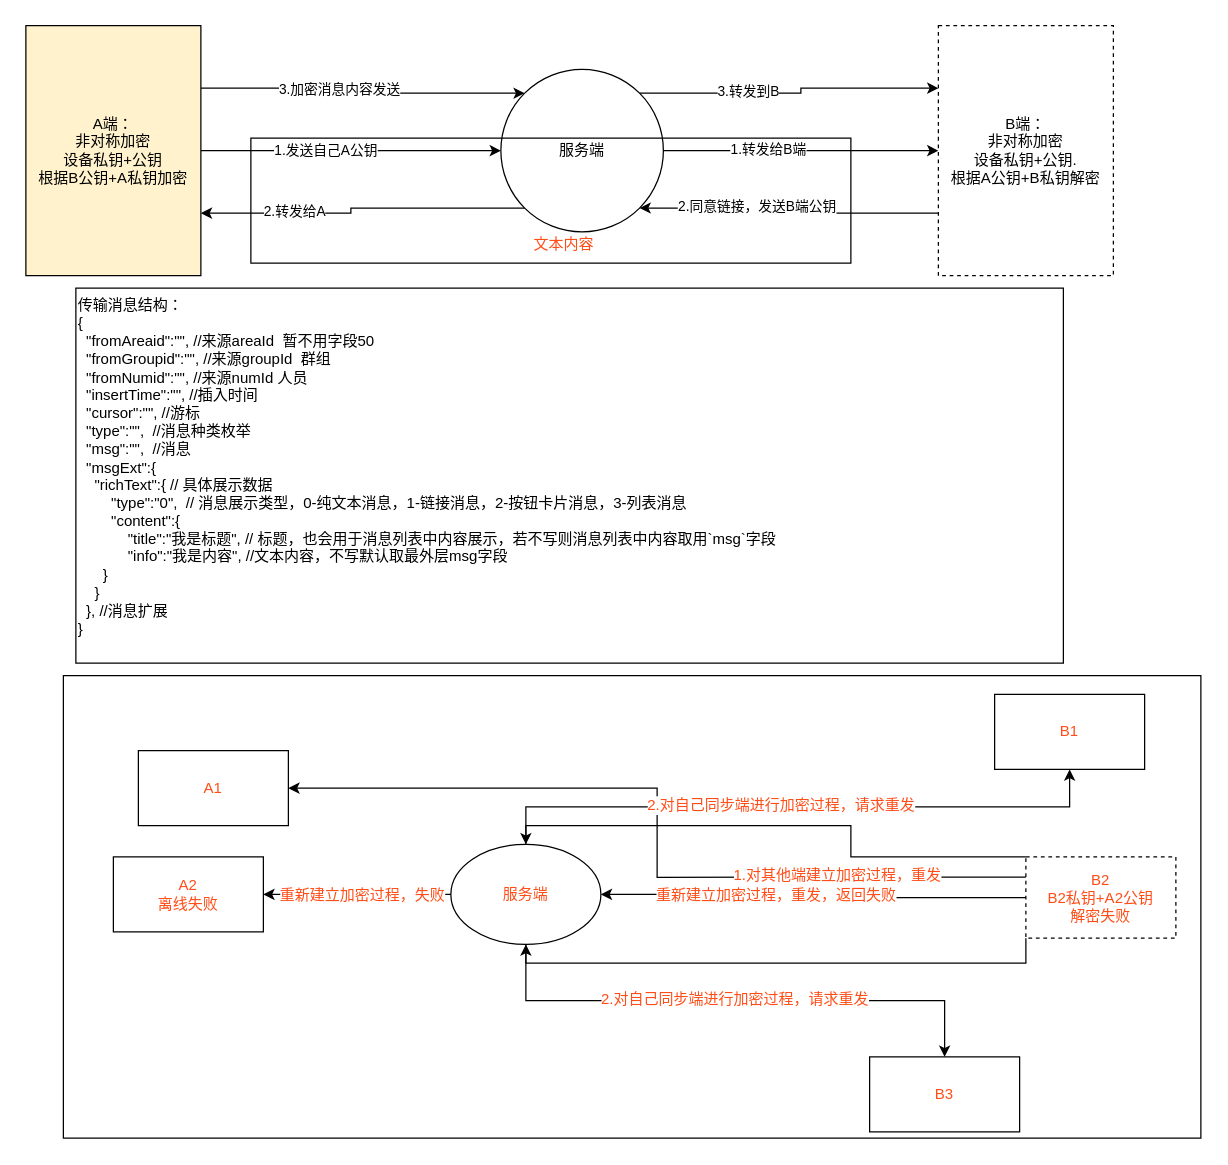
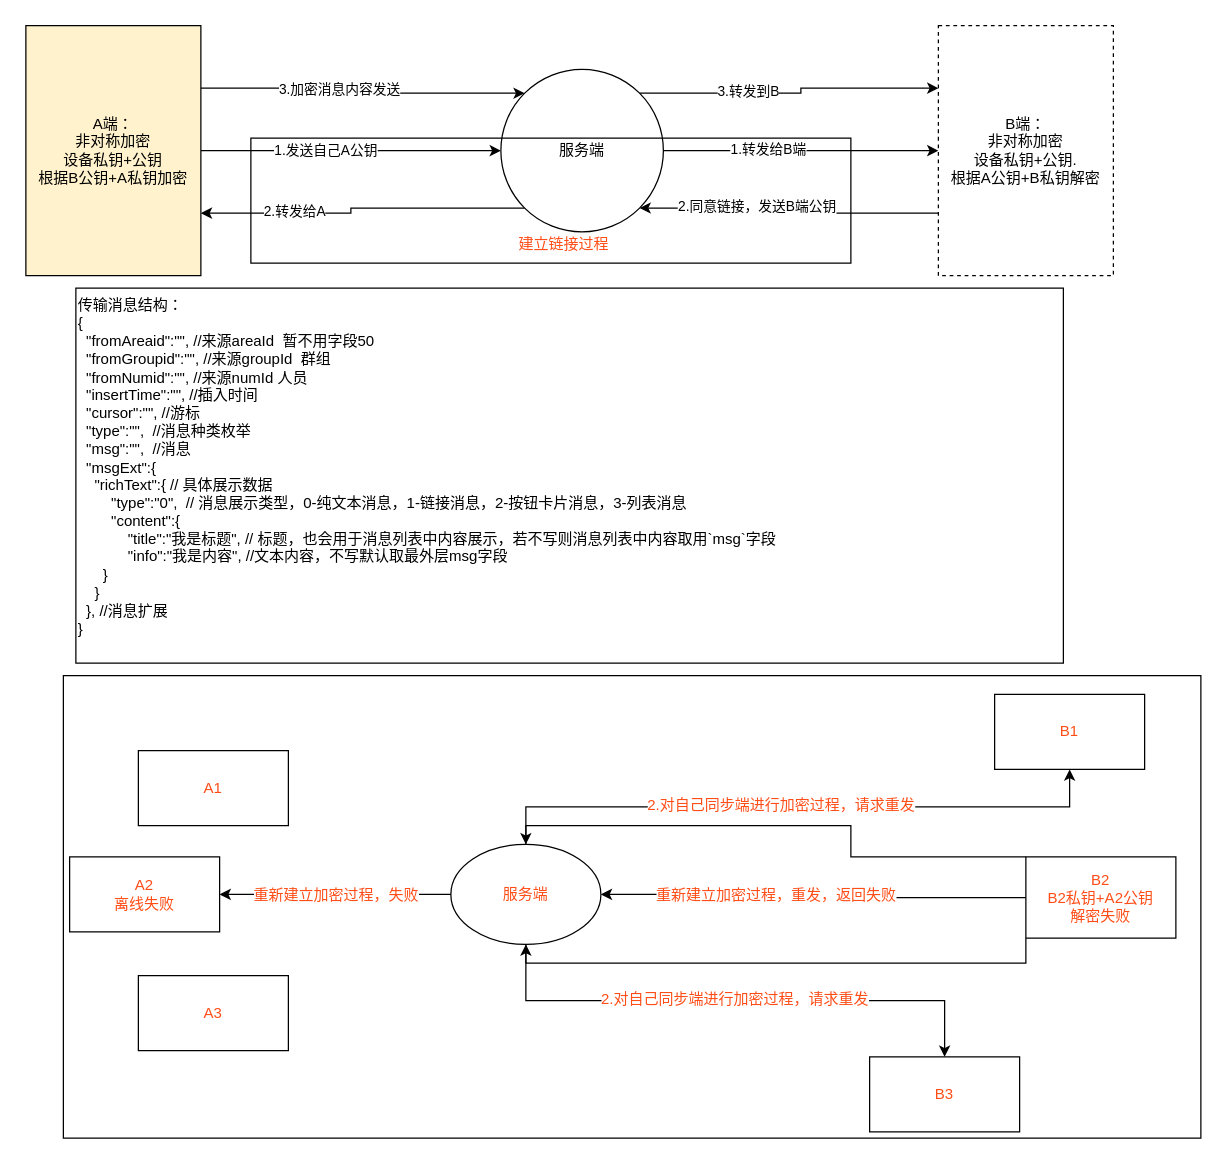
node "文本内容": label "文本内容" -> "建立链接过程"
edge "B2 B2私钥+A2公钥 解密失败" -> "A1": removed, label "1.对其他端建立加密过程，重发"
node "A2 离线失败": moved (188, 894) -> (144, 894)
node "B2 B2私钥+A2公钥 解密失败": style dashed -> solid
node "A3": added
